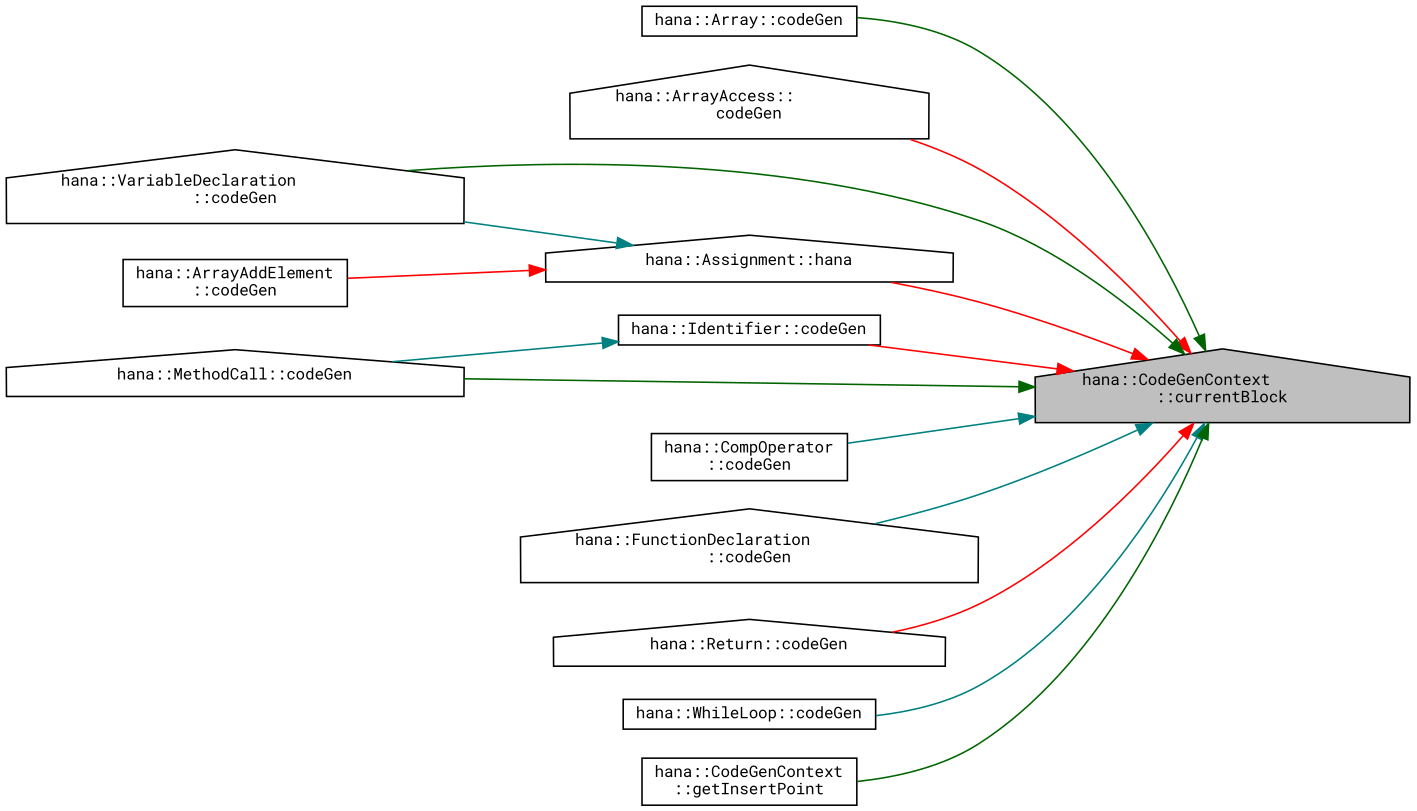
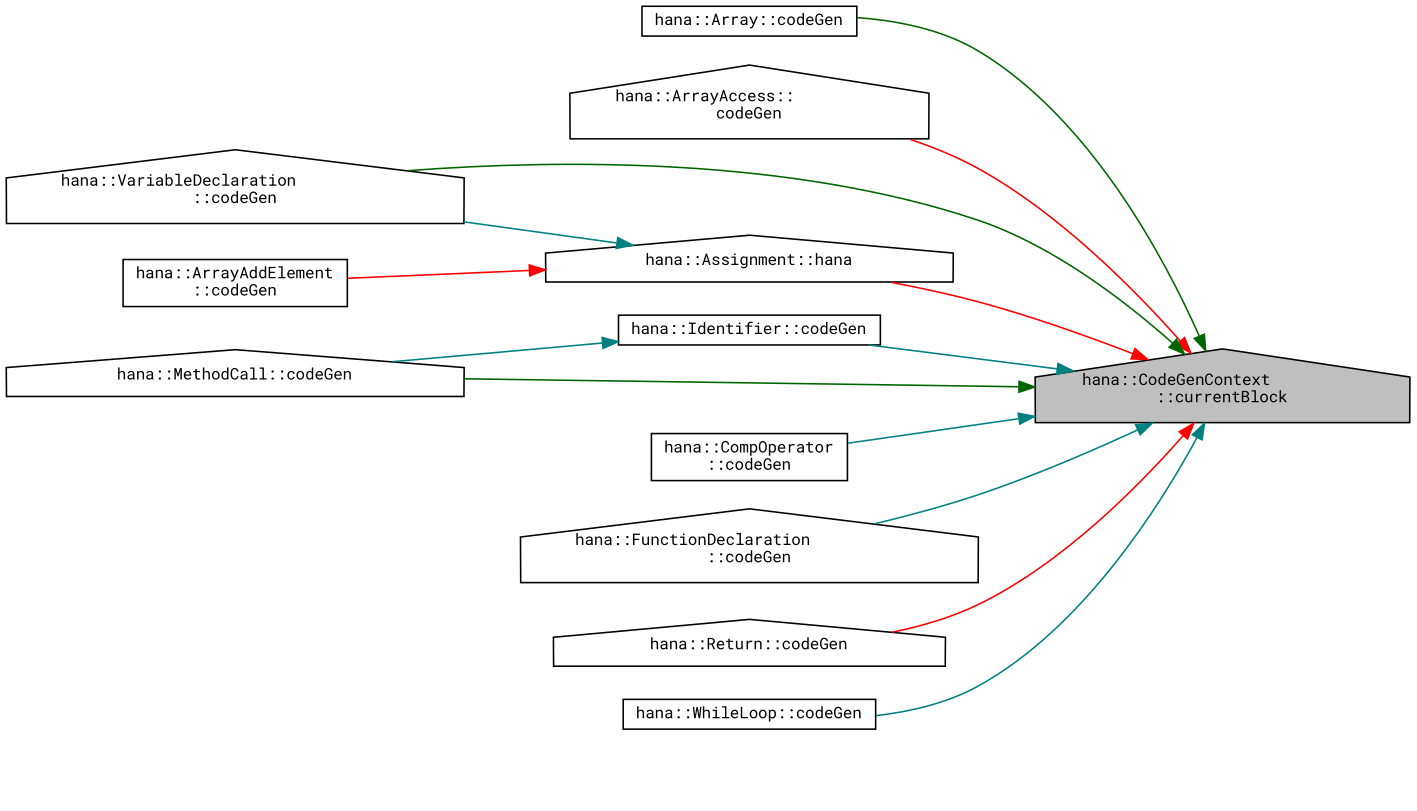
edge "hana::Identifier::codeGen" -> "hana::CodeGenContext ::currentBlock": color red -> teal
node "hana::CodeGenContext ::getInsertPoint": removed
